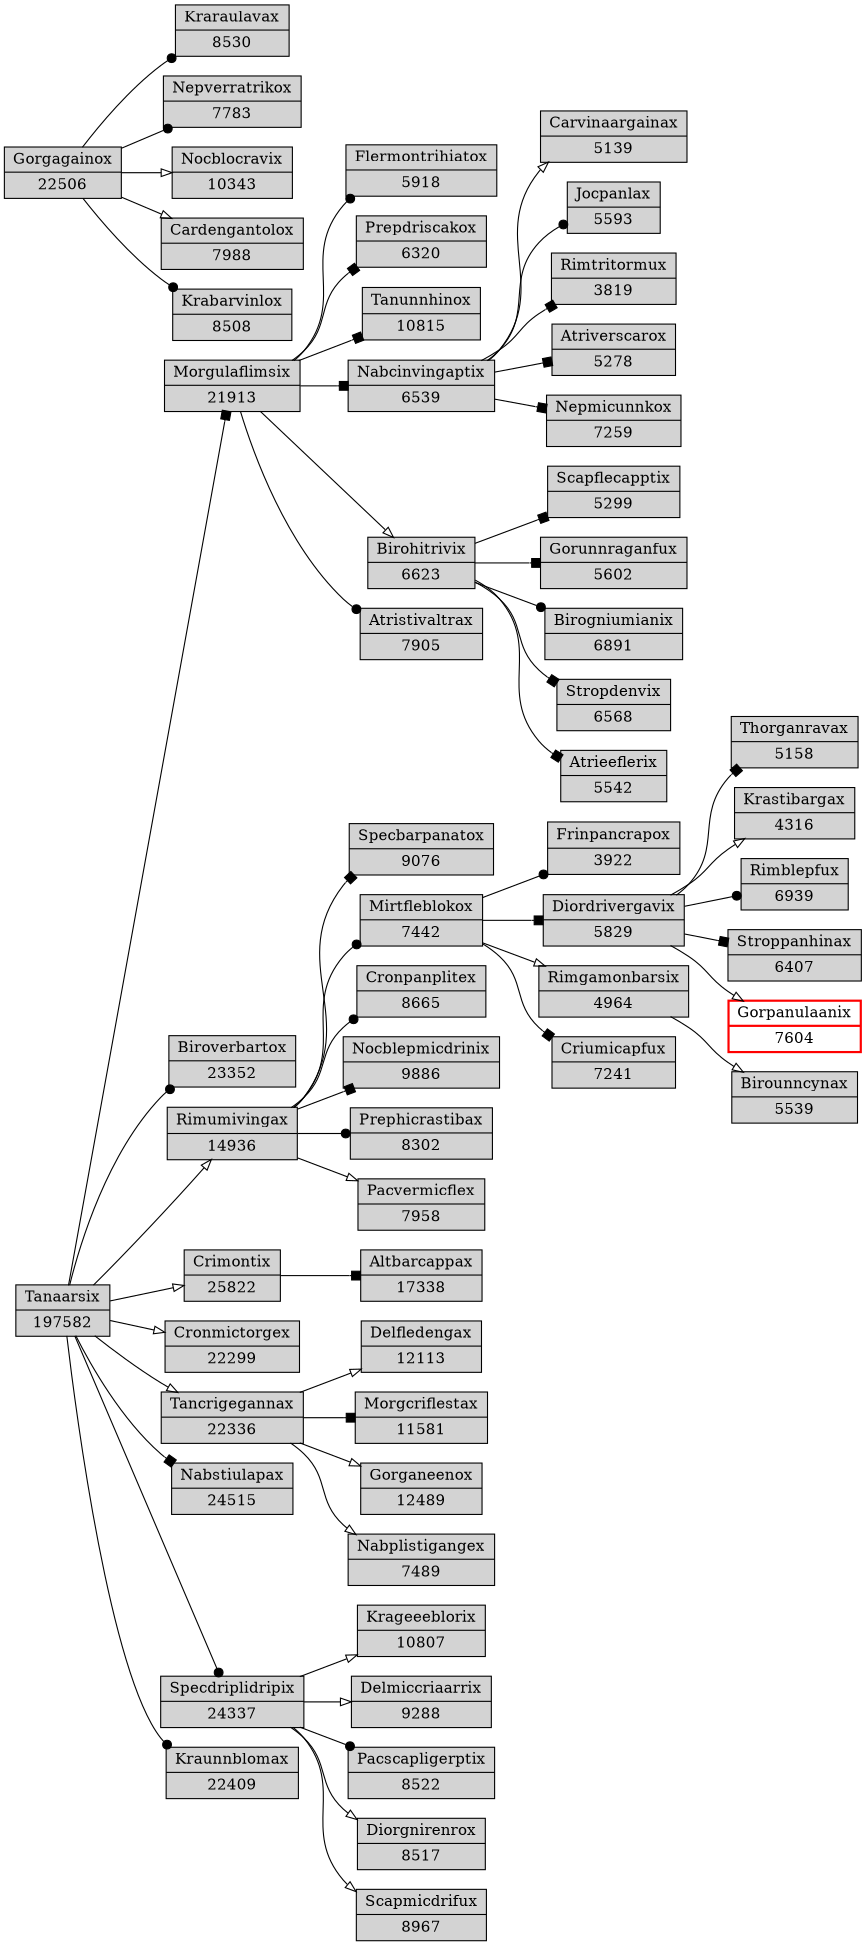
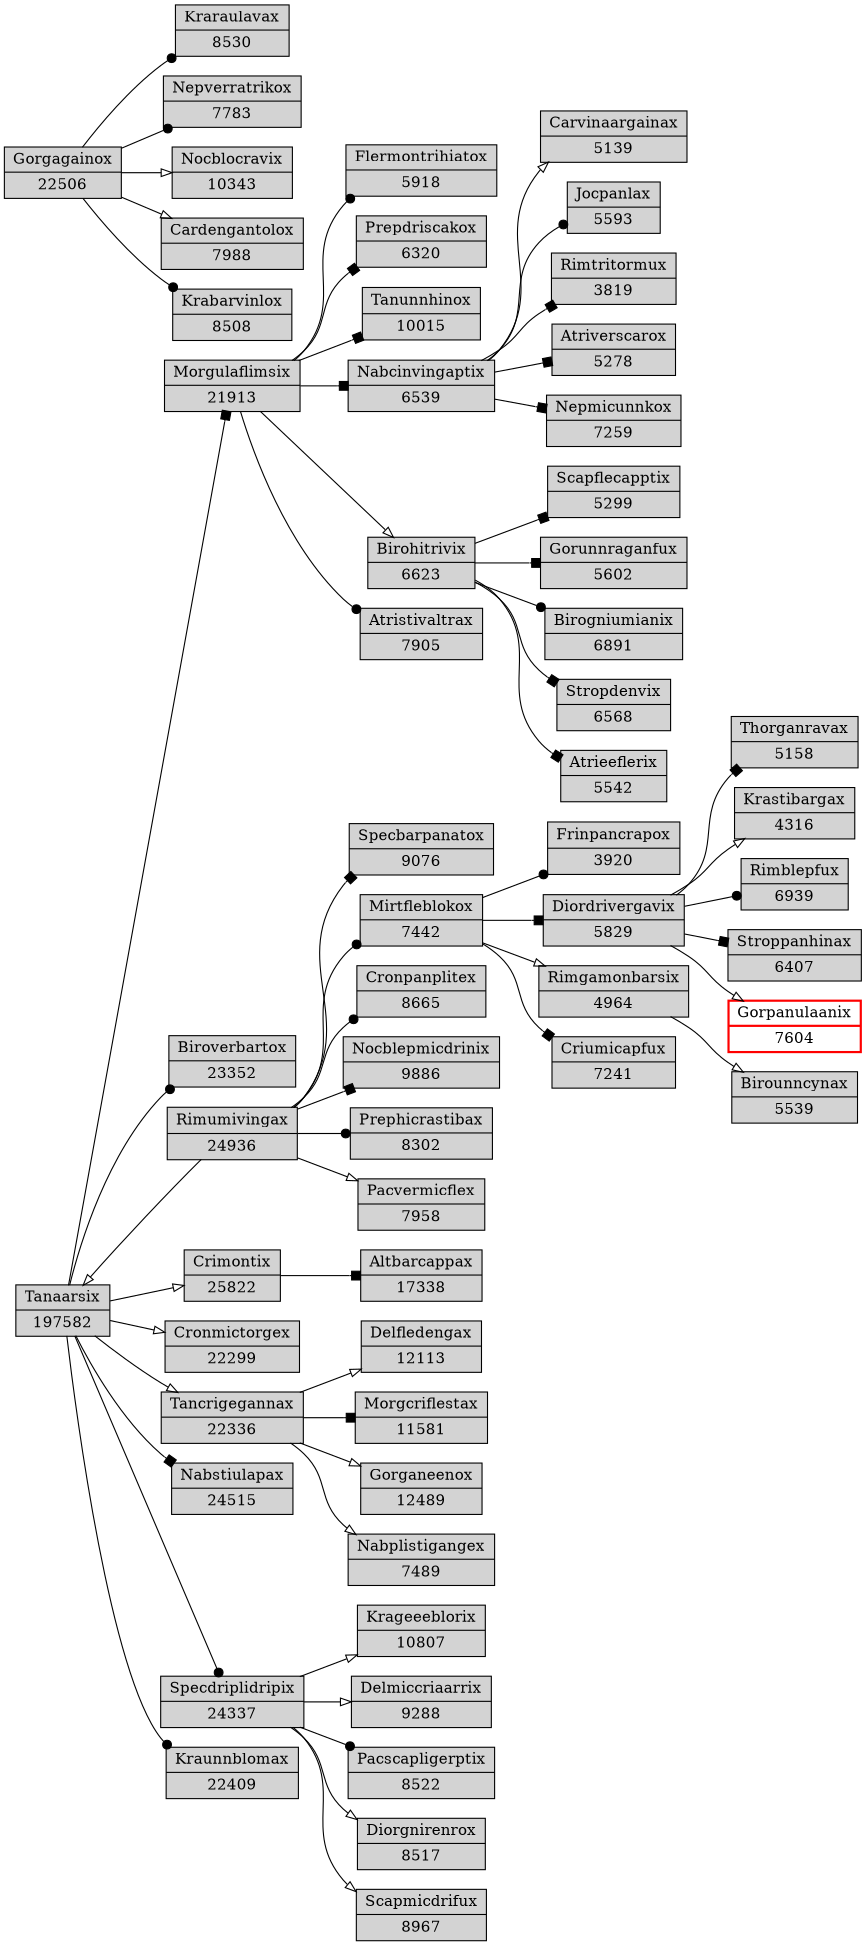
node "Tanunnhinox": text "10815" -> "10015"
node "Frinpancrapox": text "3922" -> "3920"
node "Rimumivingax": text "14936" -> "24936"
edge "Tanaarsix" -> "Rimumivingax": reversed
